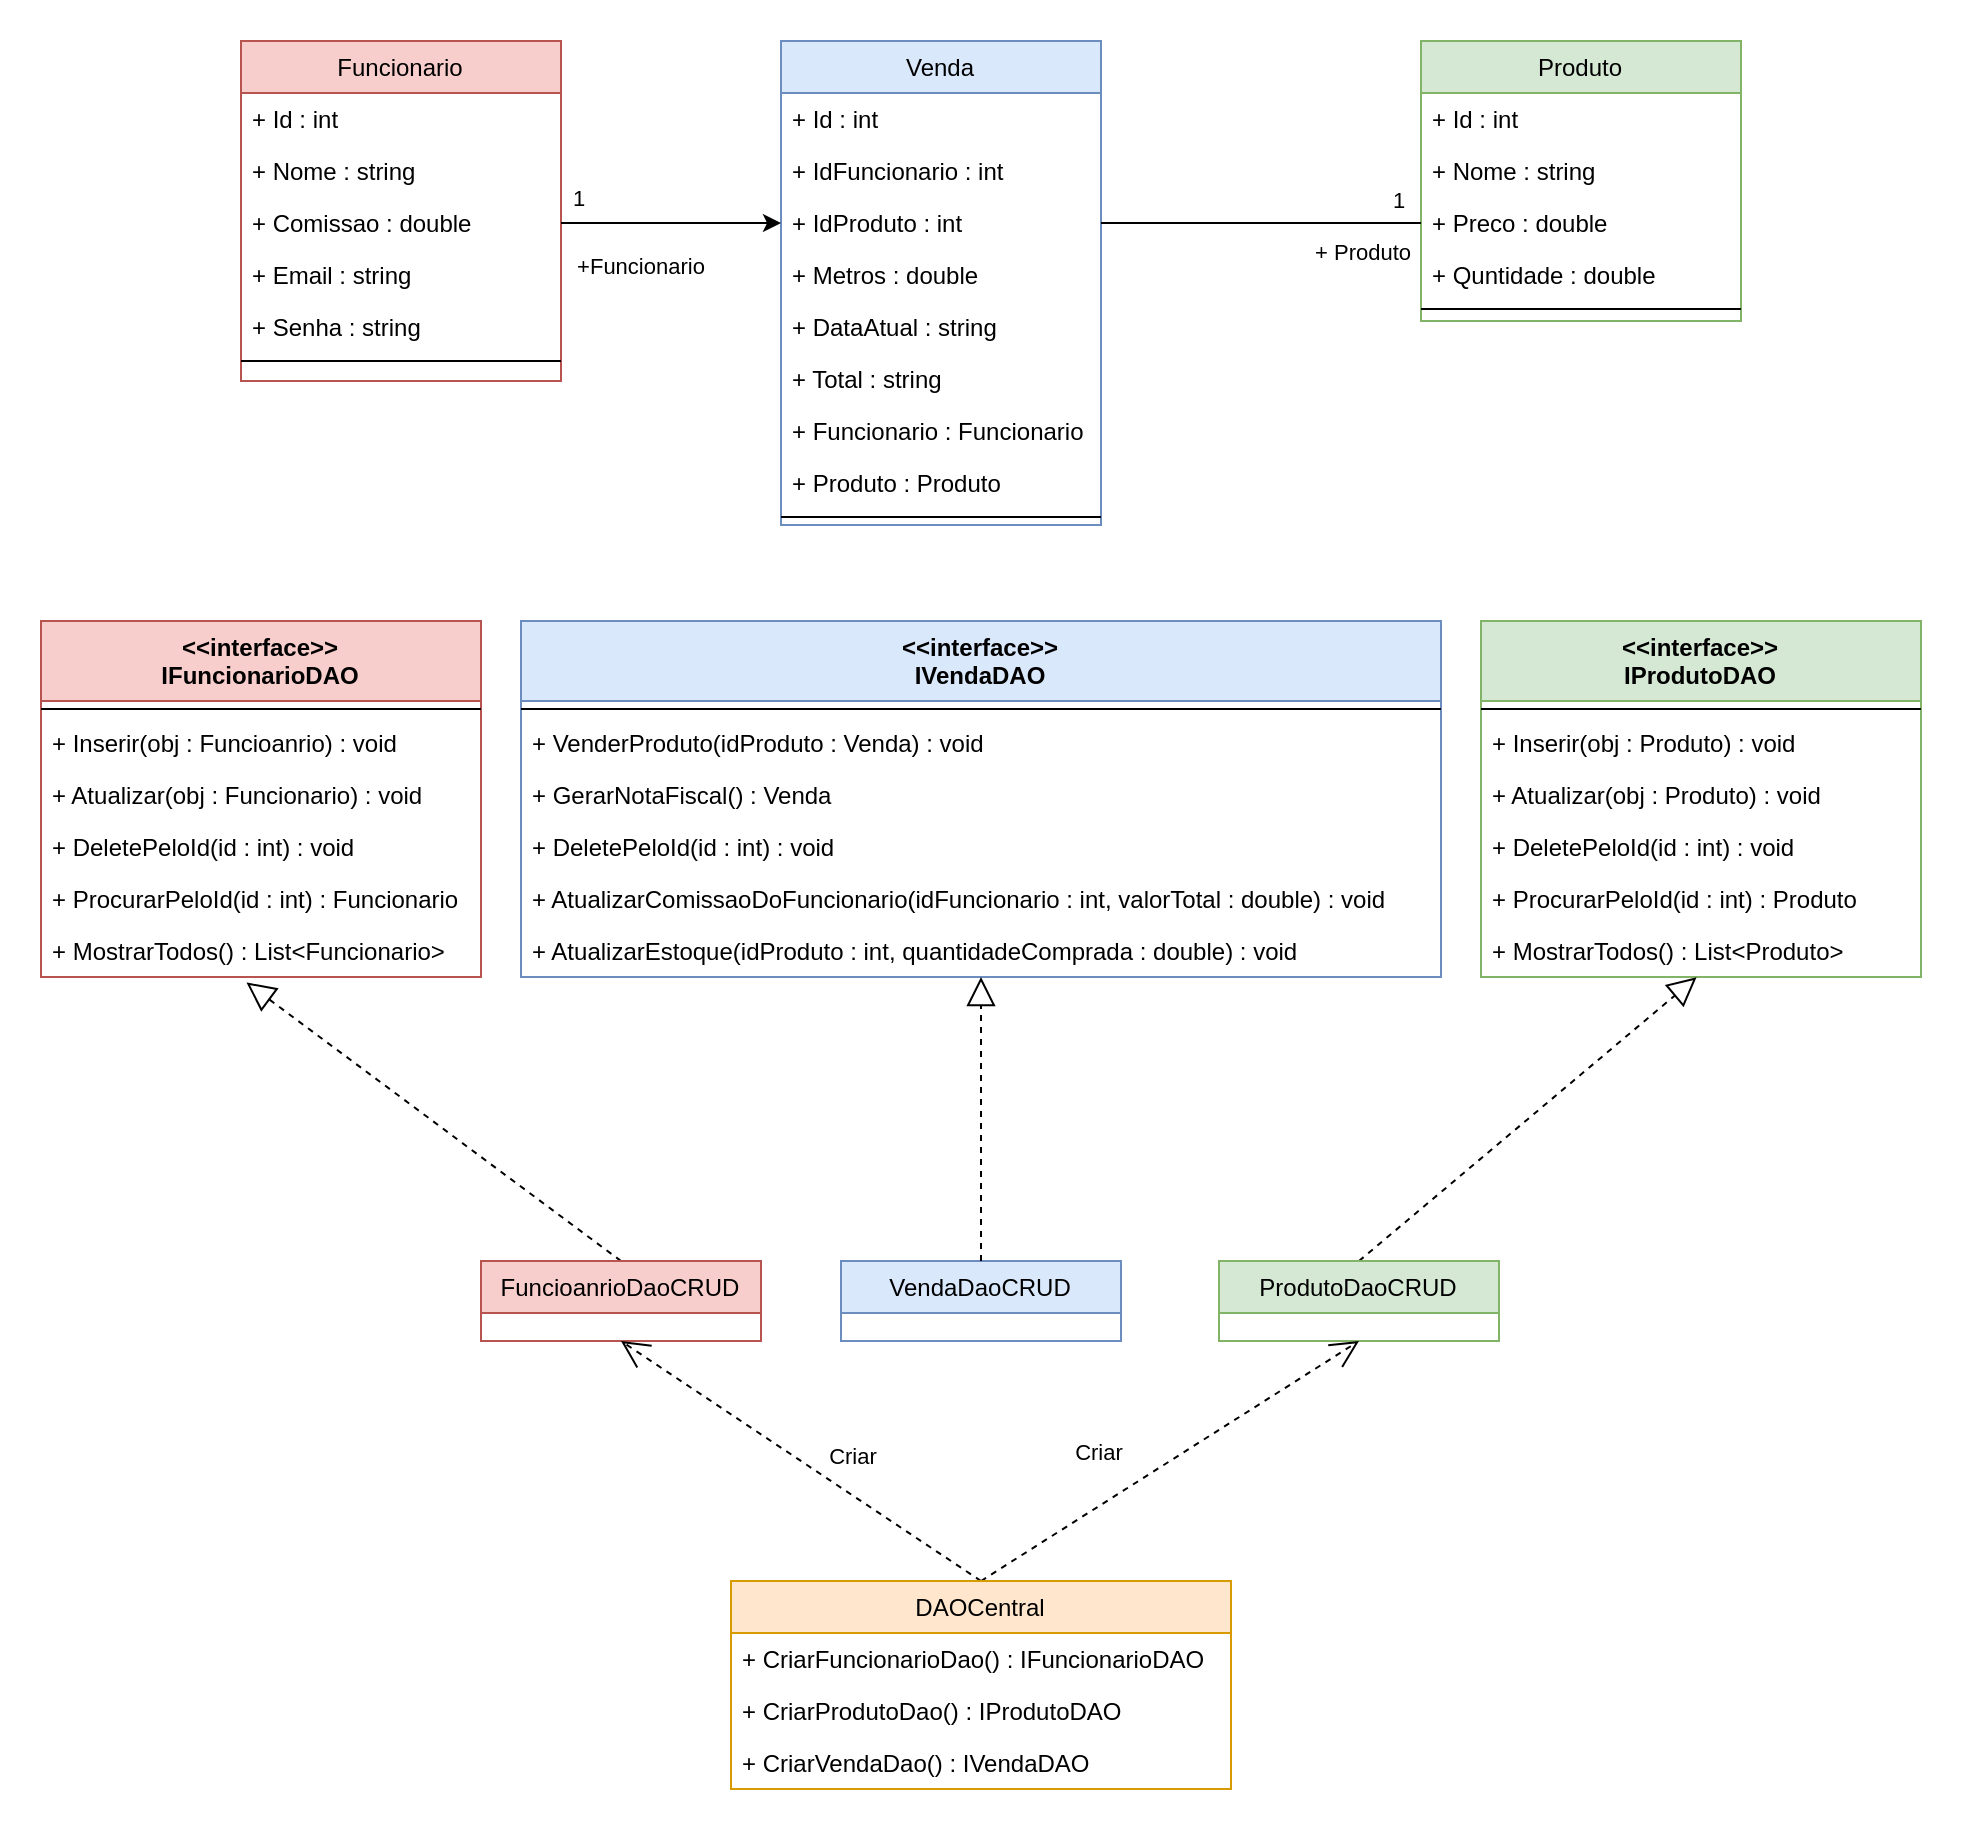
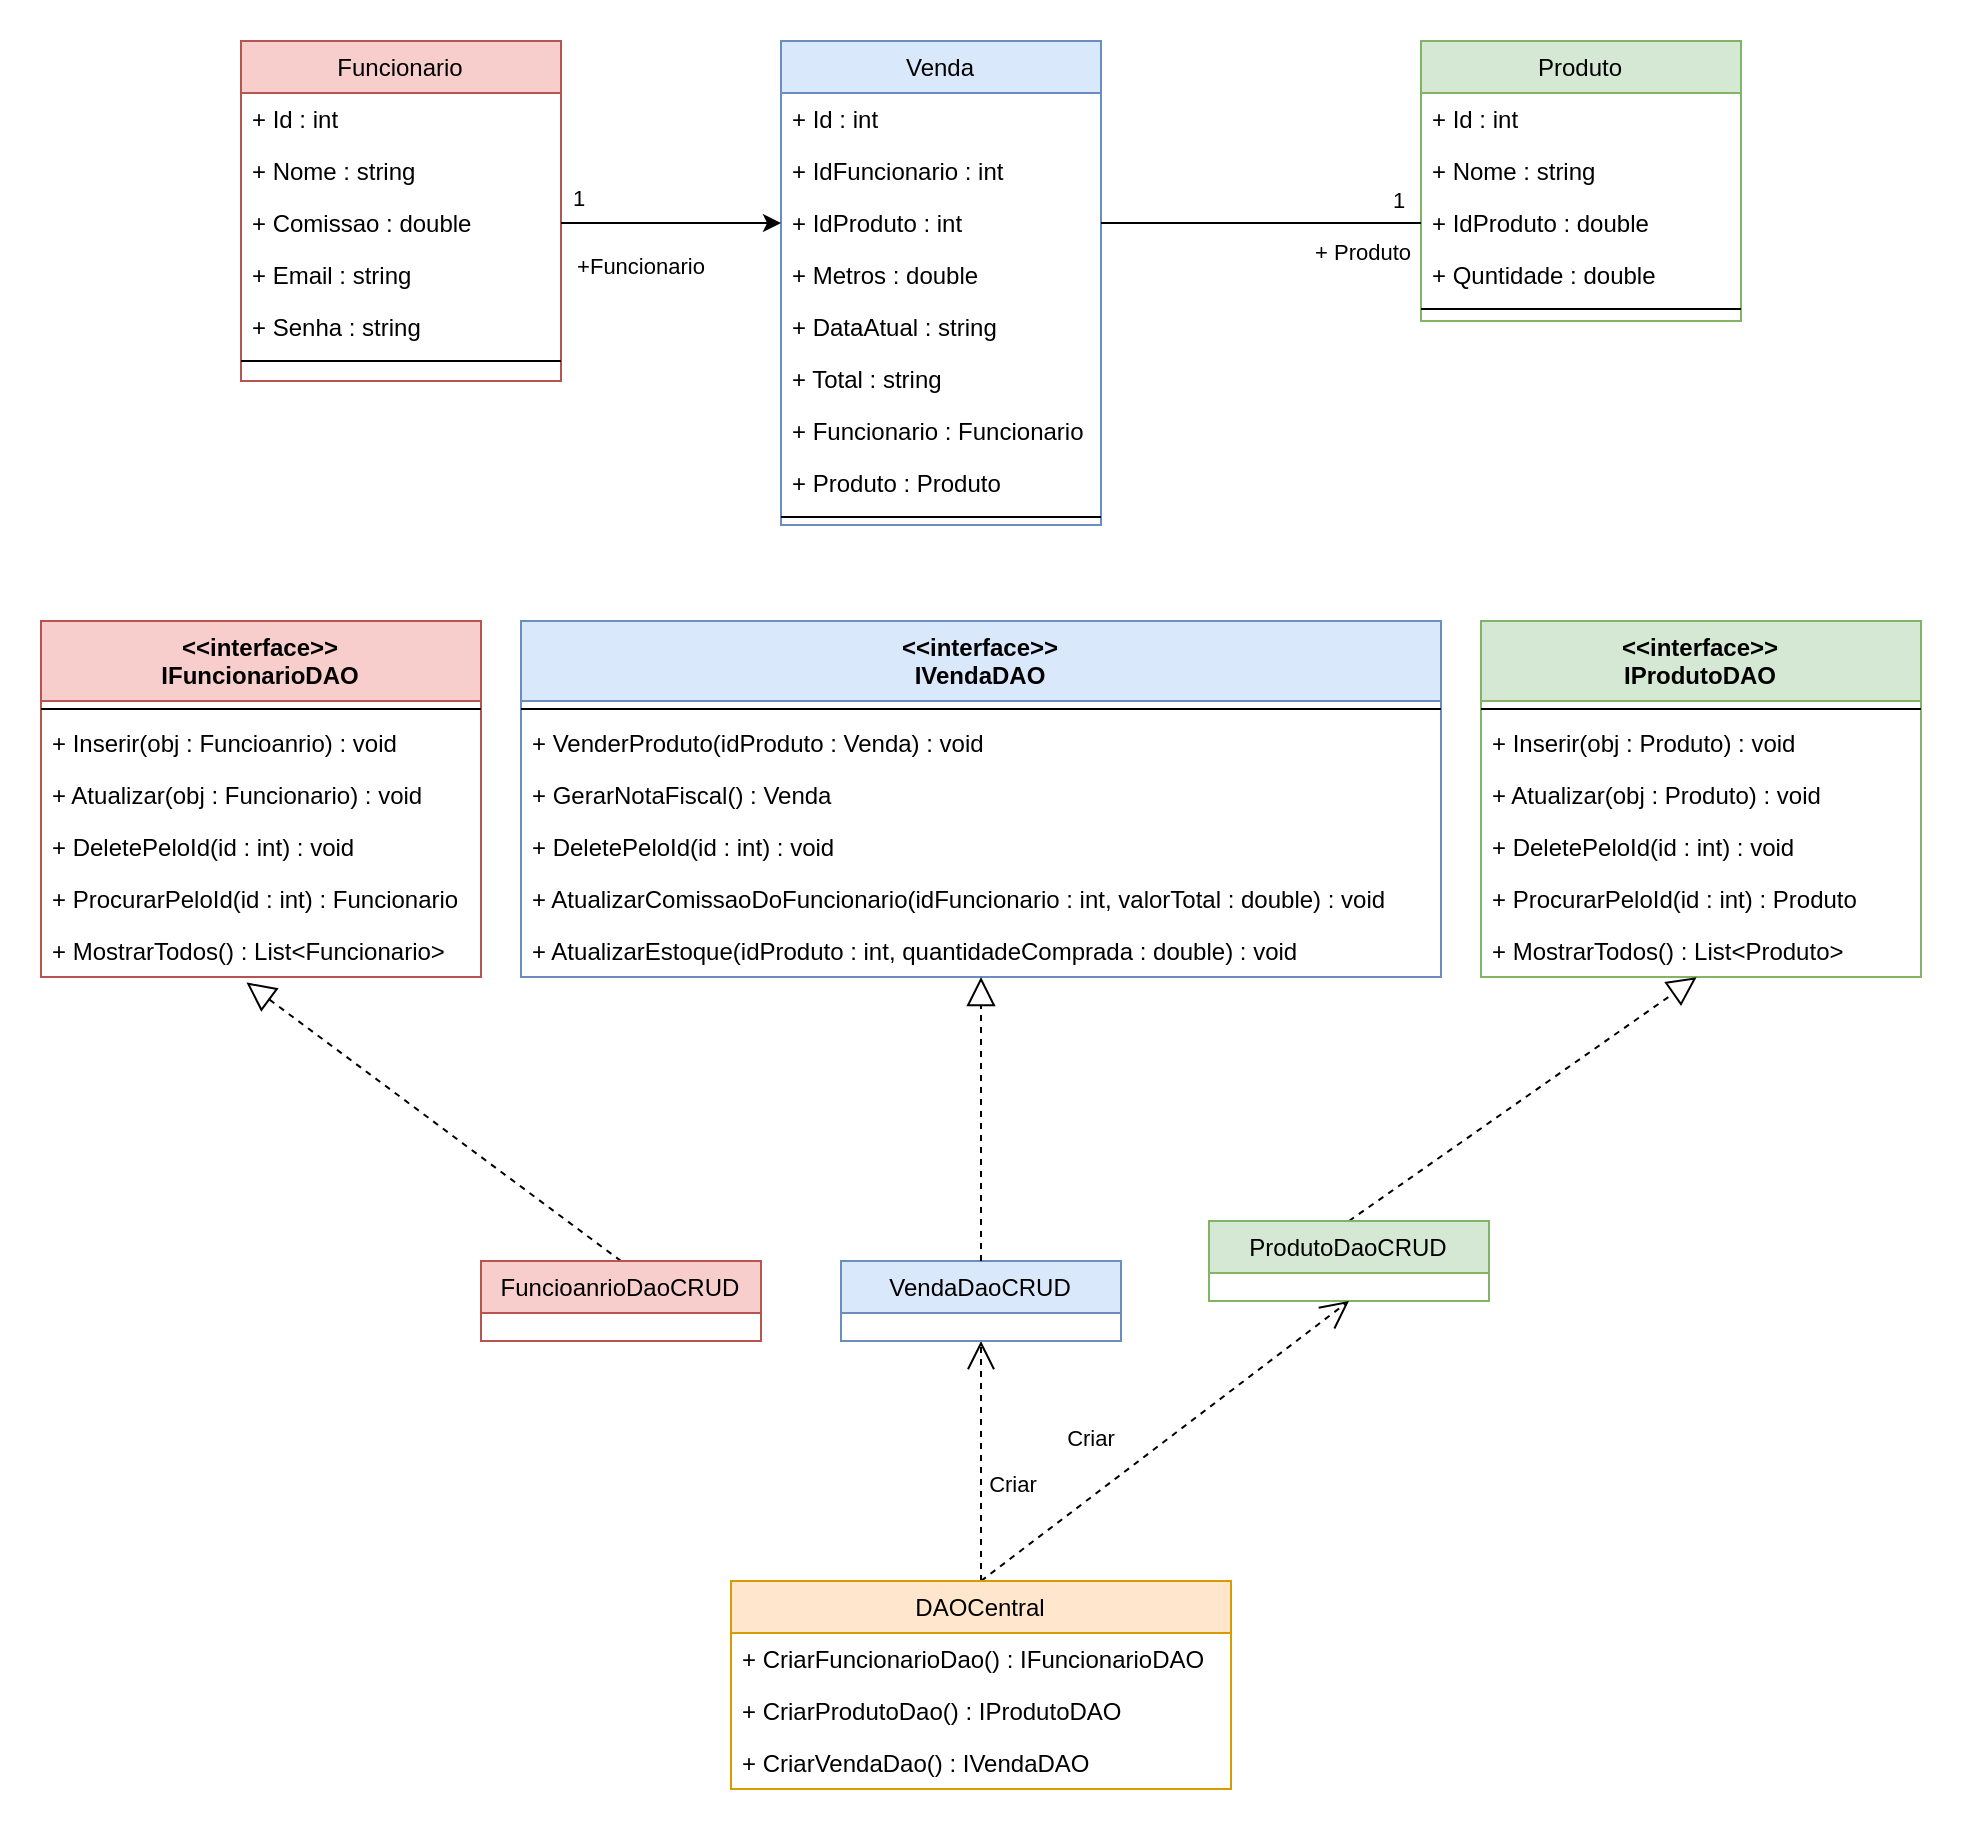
node "+ Preco : double": label "+ Preco : double" -> "+ IdProduto : double"
node "ProdutoDaoCRUD": moved (1359, 1301) -> (1349, 1261)
edge "DAOCentral" -> "FuncioanrioDaoCRUD": now "DAOCentral" -> "VendaDaoCRUD"
